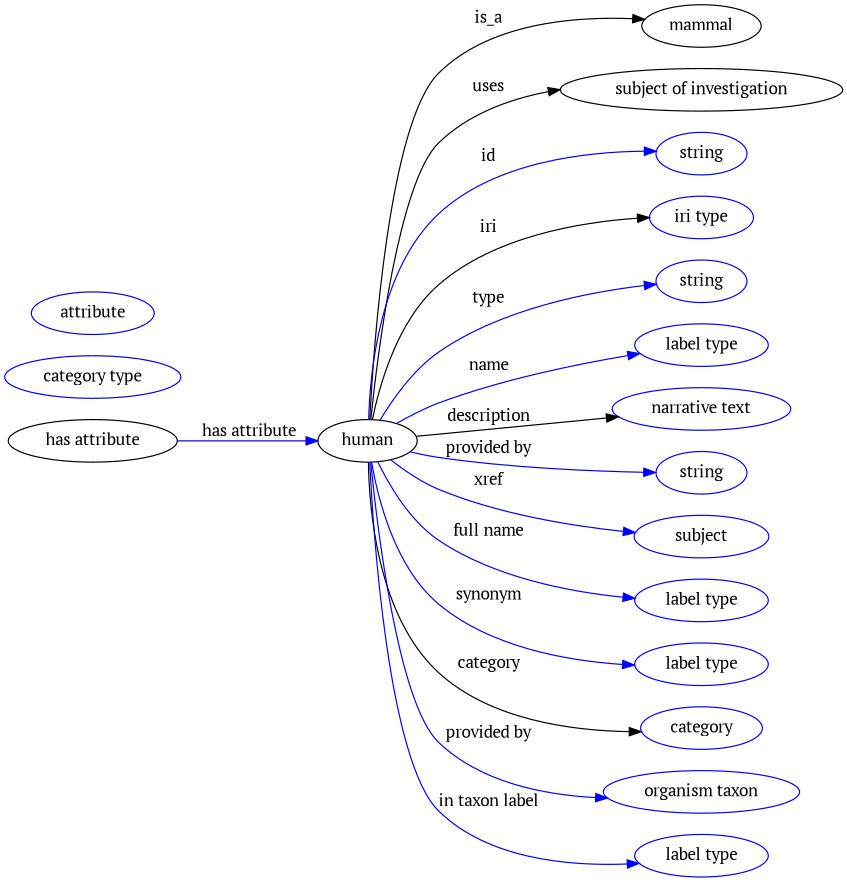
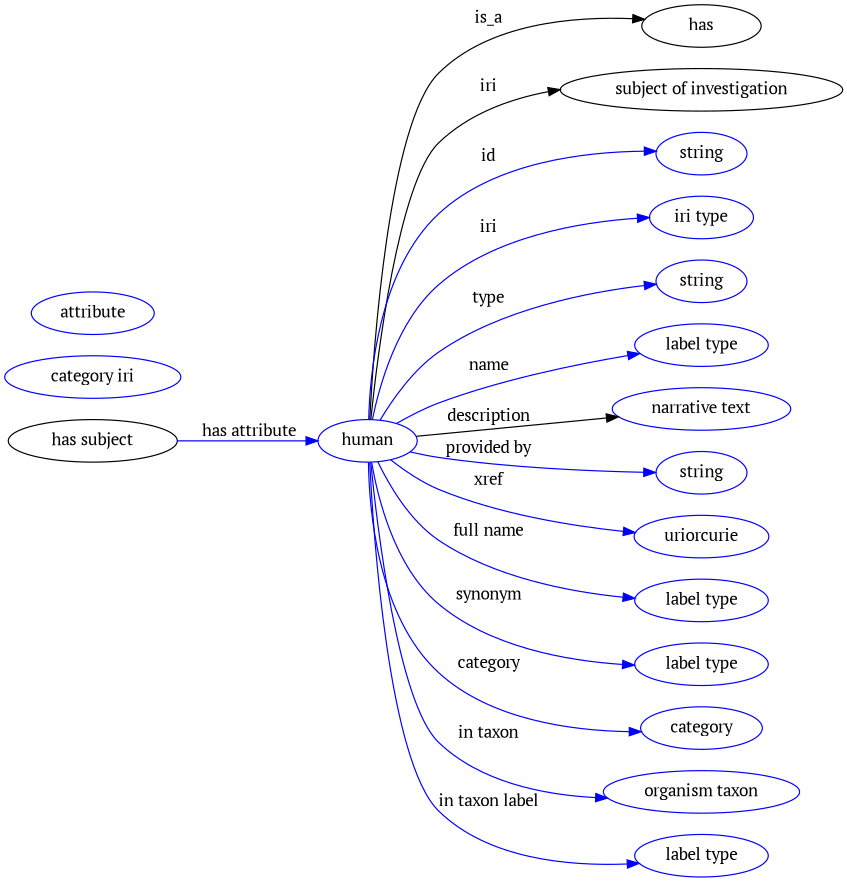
node "mammal": label "mammal" -> "has"
edge "human" -> "subject of investigation": label "uses" -> "iri"
edge "human" -> "iri type": color black -> blue
node "category type": label "category type" -> "category iri"
node "has attribute": label "has attribute" -> "has subject"
node "human": color black -> blue
node "subject": label "subject" -> "uriorcurie"
edge "human" -> "category": color black -> blue
edge "human" -> "organism taxon": label "provided by" -> "in taxon"
